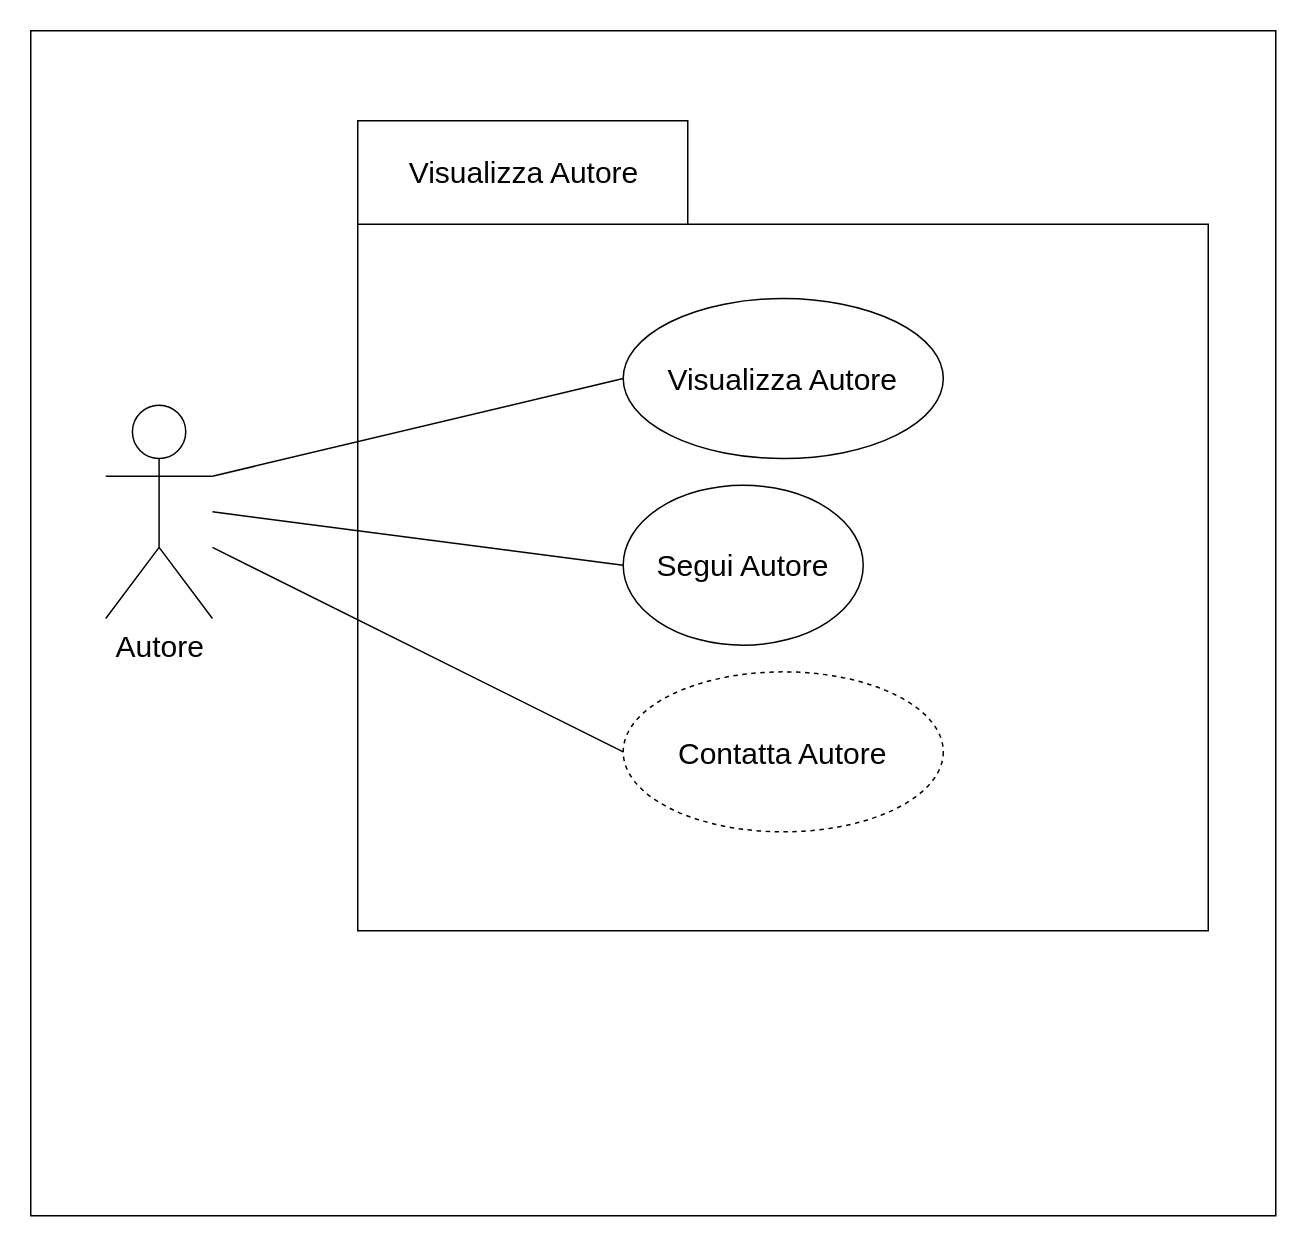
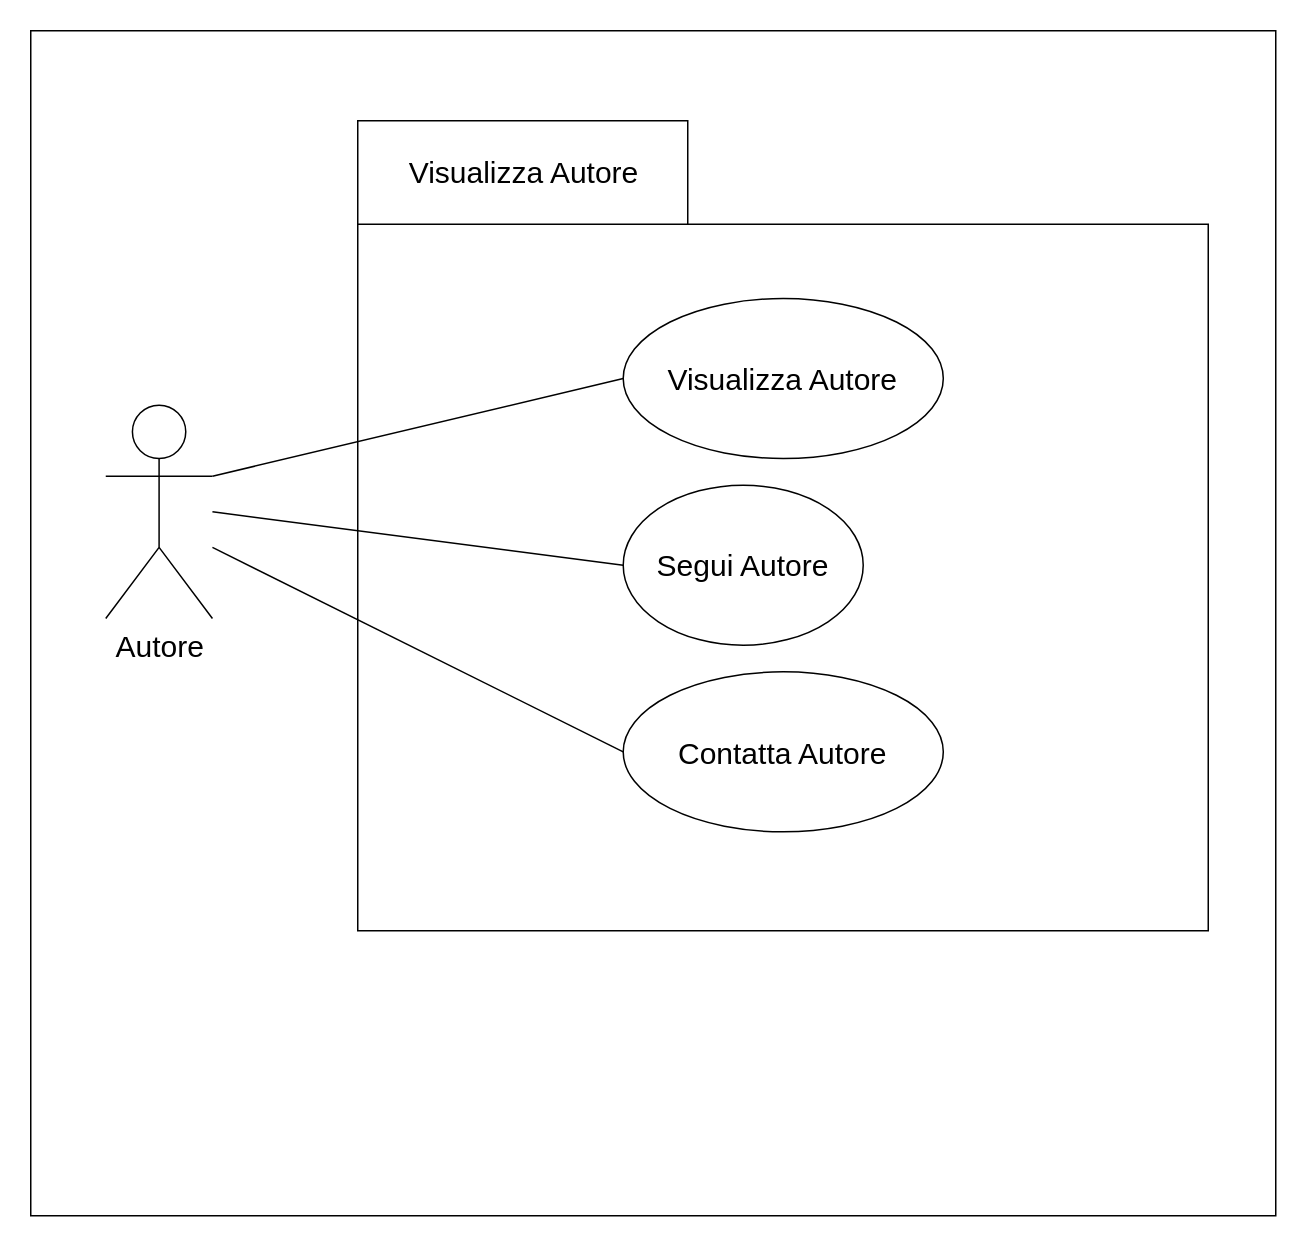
node "Contatta Autore": style dashed -> solid
